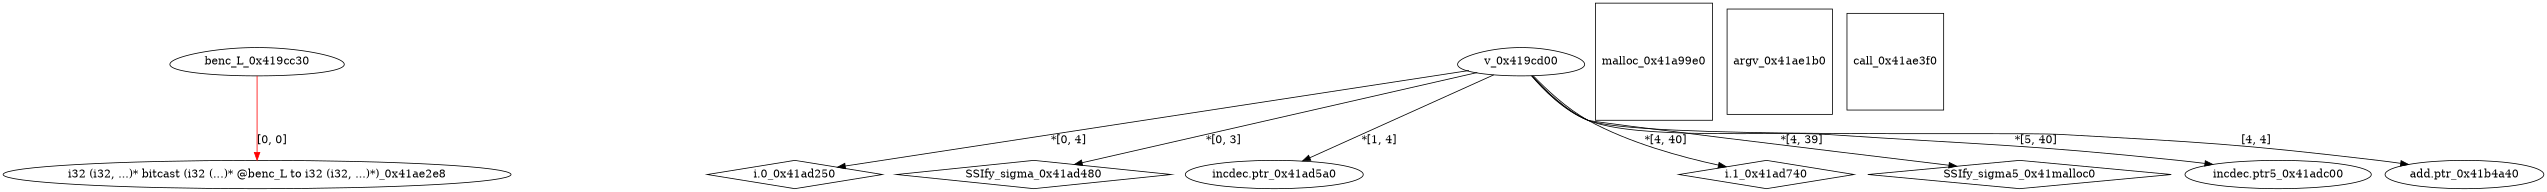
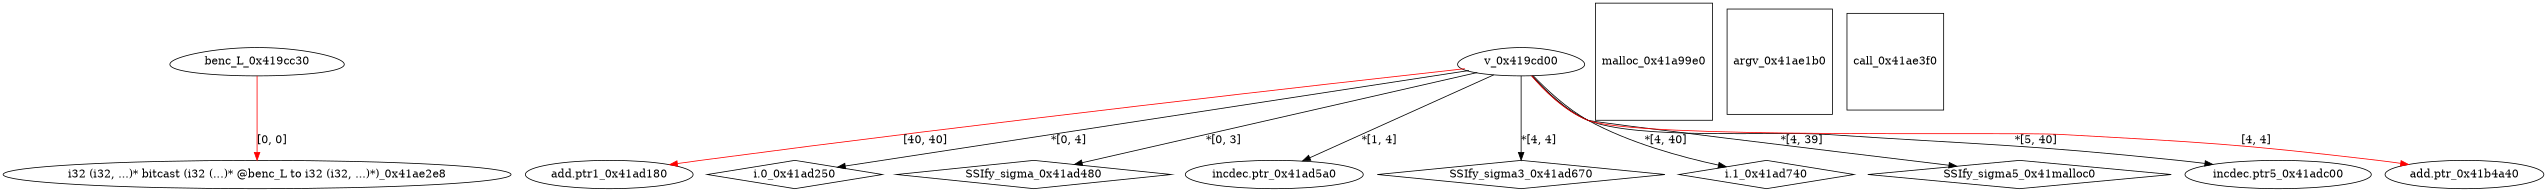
edge "v_0x419cd00" -> "add.ptr_0x41b4a40": color black -> red
node "add.ptr1_0x41ad180": added
node "SSIfy_sigma3_0x41ad670": added
